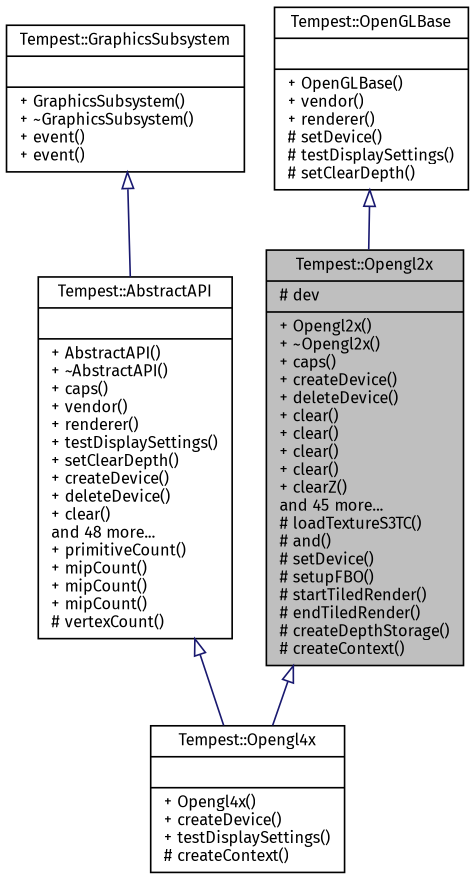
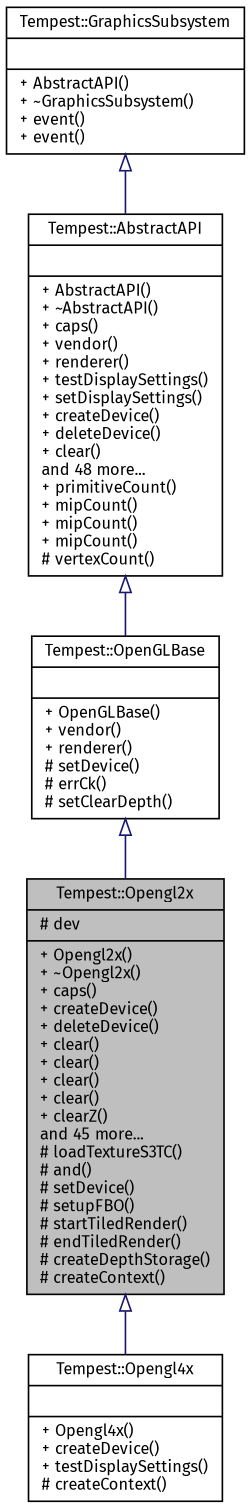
node "Tempest::GraphicsSubsystem": text "+ GraphicsSubsystem()" -> "+ AbstractAPI()"
node "Tempest::OpenGLBase": text "# testDisplaySettings()" -> "# errCk()"
node "Tempest::AbstractAPI": text "+ setClearDepth()" -> "+ setDisplaySettings()"
edge "Tempest::Opengl4x" -> "Tempest::AbstractAPI": now "Tempest::OpenGLBase" -> "Tempest::AbstractAPI"
